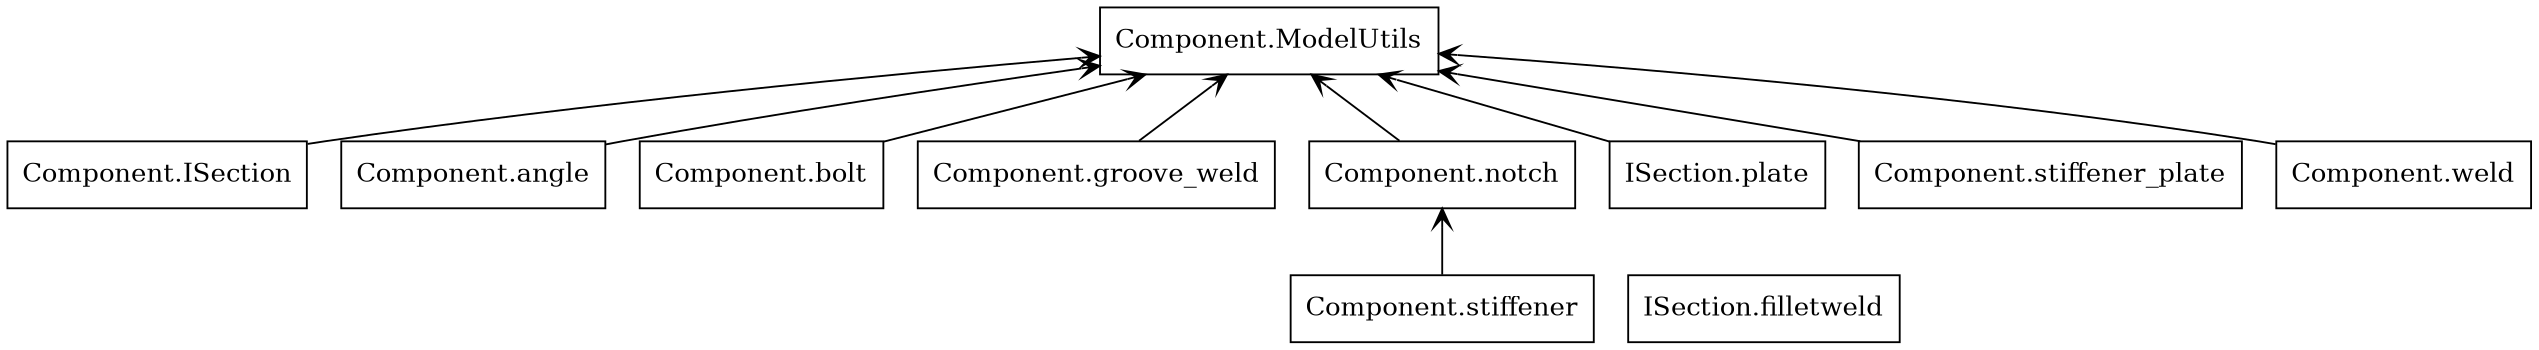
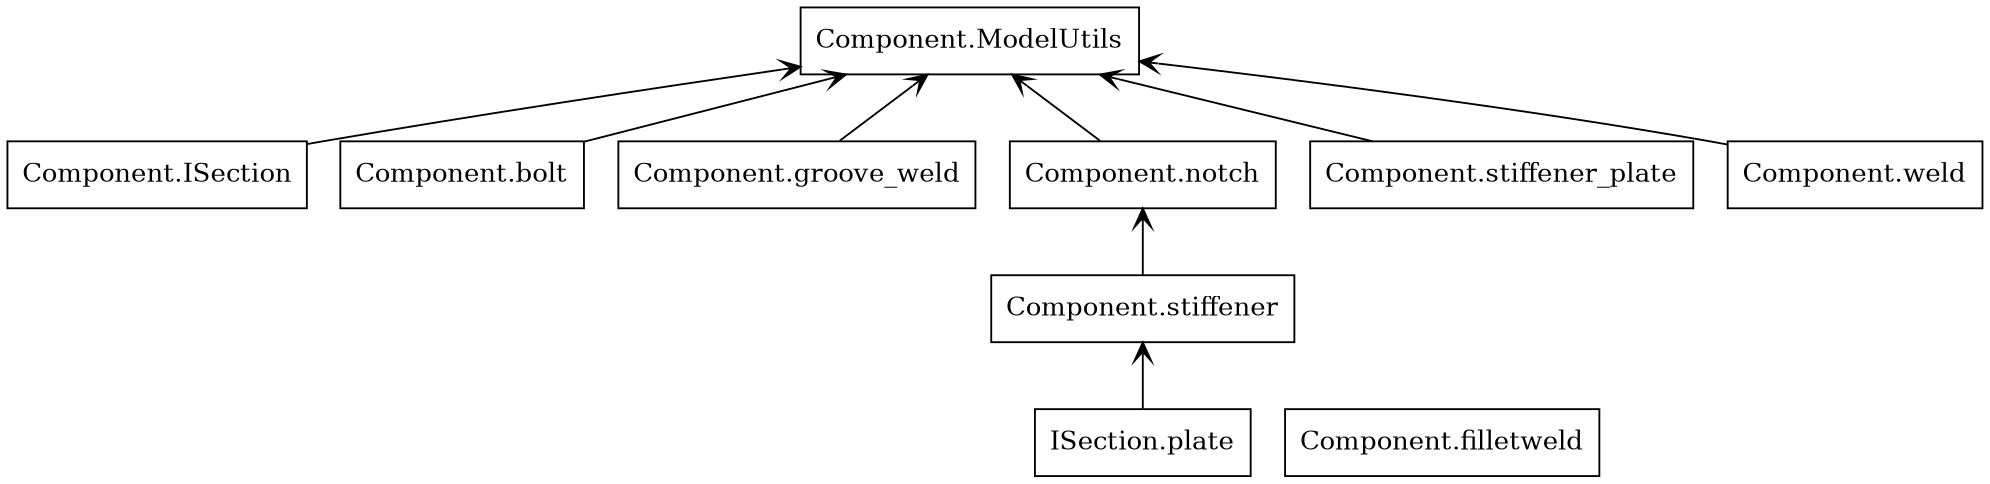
edge "ISection.plate" -> "Component.ModelUtils": now "ISection.plate" -> "Component.stiffener"
node "Component.angle": removed
node "ISection.filletweld": label "ISection.filletweld" -> "Component.filletweld"
